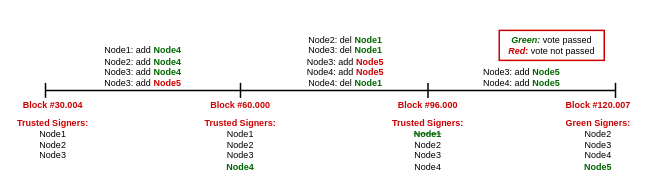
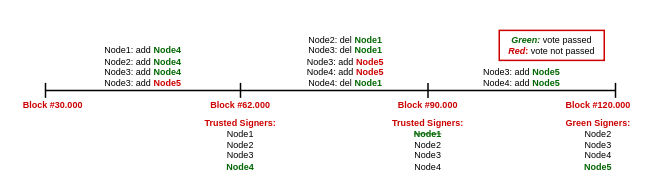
node "Block #30.004": label "Block #30.004" -> "Block #30.000"
node "Block #60.000": label "Block #60.000" -> "Block #62.000"
node "Block #96.000": label "Block #96.000" -> "Block #90.000"
node "Block #120.007": label "Block #120.007" -> "Block #120.000"
node "Trusted Signers: Node1 Node2 Node3": removed
